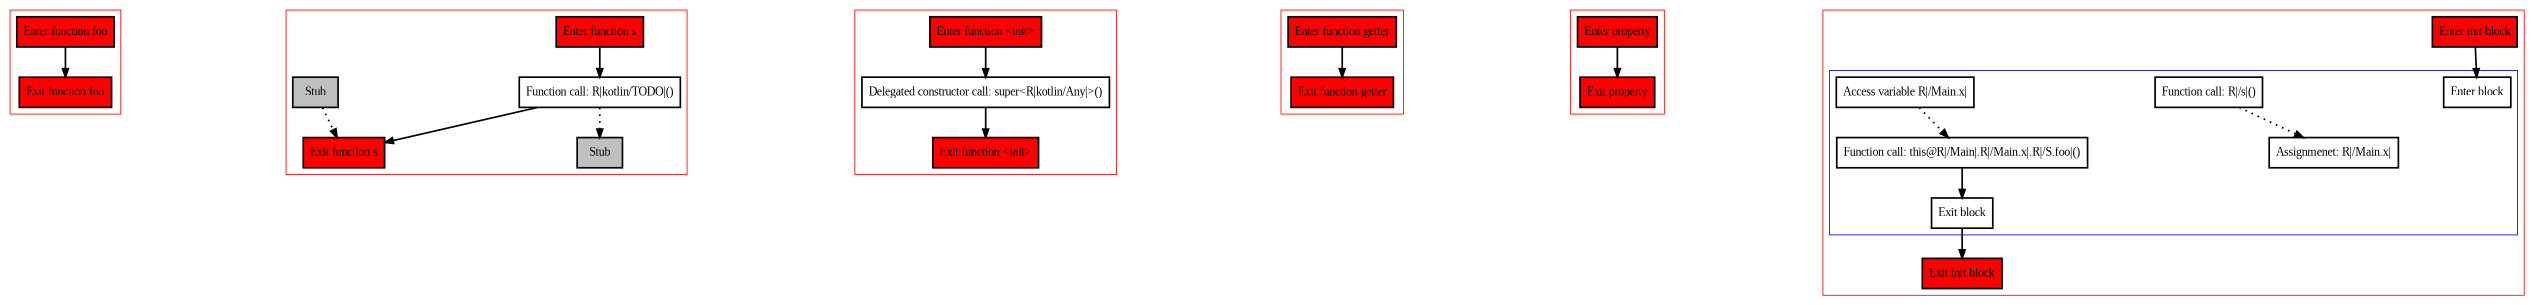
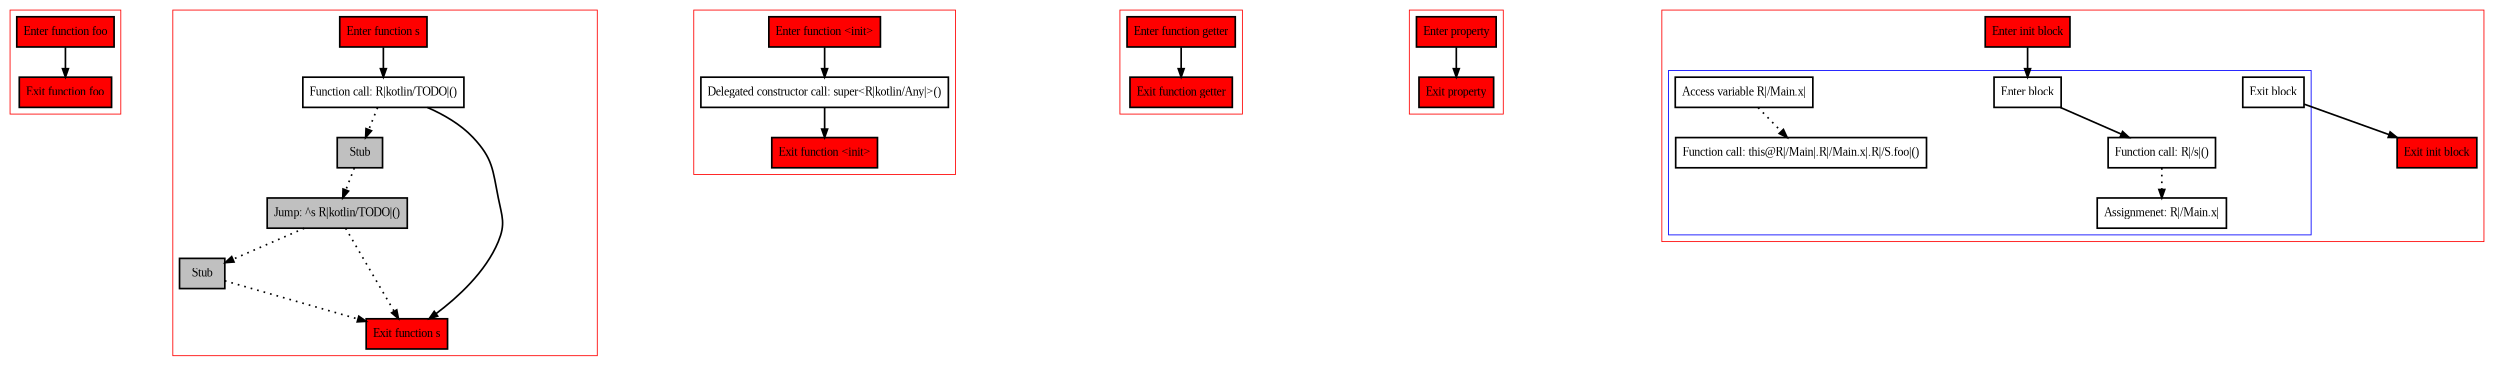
edge "Enter block" -> "Function call: R|/s|()": added
edge "Function call: this@R|/Main|.R|/Main.x|.R|/S.foo|()" -> "Exit block": removed
node "Jump: ^s R|kotlin/TODO|()": added
